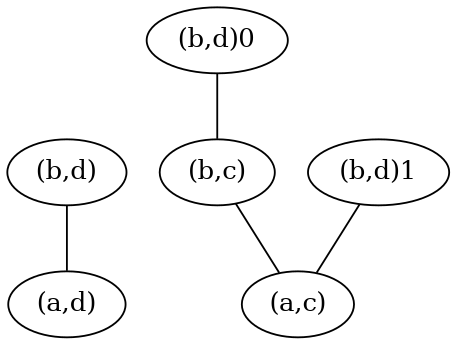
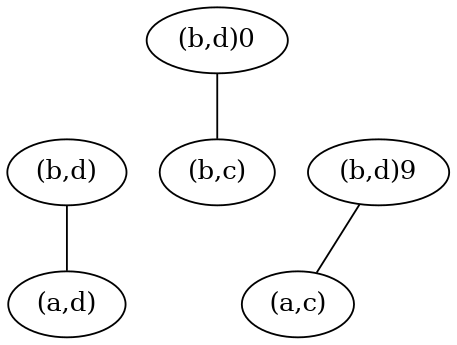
node "(b,d)1": label "(b,d)1" -> "(b,d)9"
edge "(b,c)" -- "(a,c)": removed
